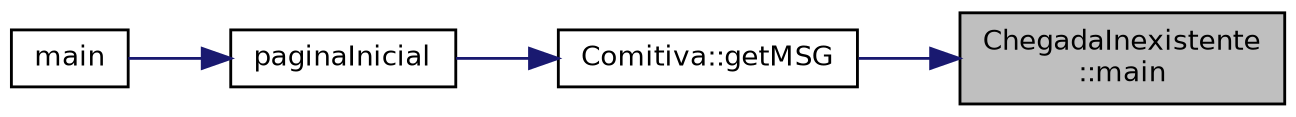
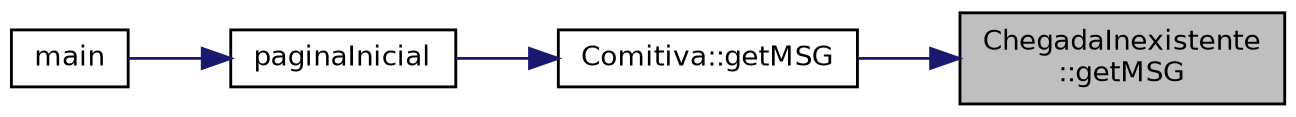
node "ChegadaInexistente ::main": label "ChegadaInexistente ::main" -> "ChegadaInexistente ::getMSG"
